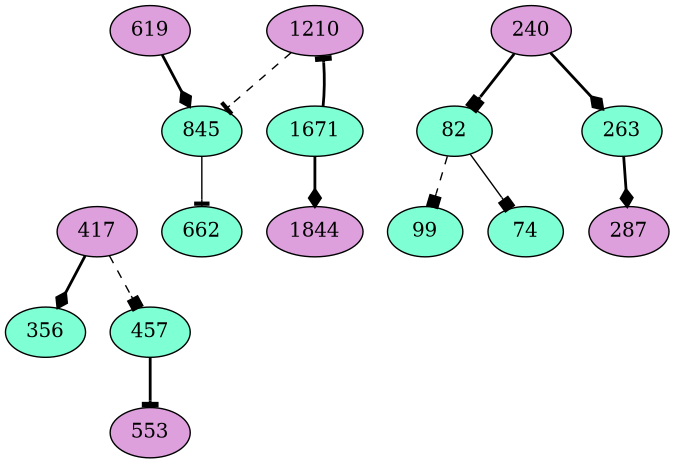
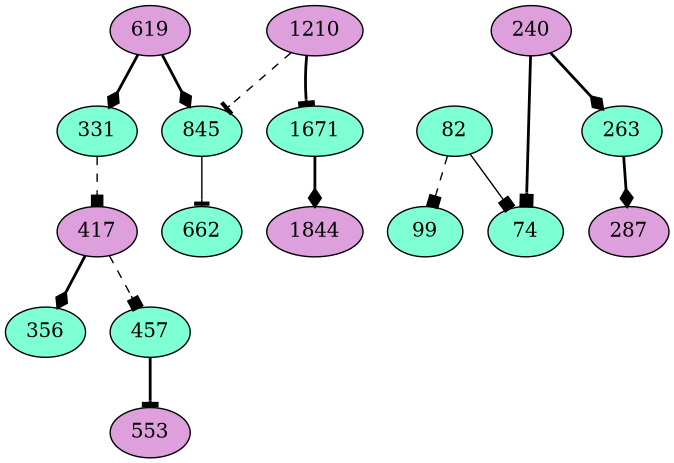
edge "240" -> "82": now "240" -> "74"
edge "1671" -> "1210": reversed
node "331": added
